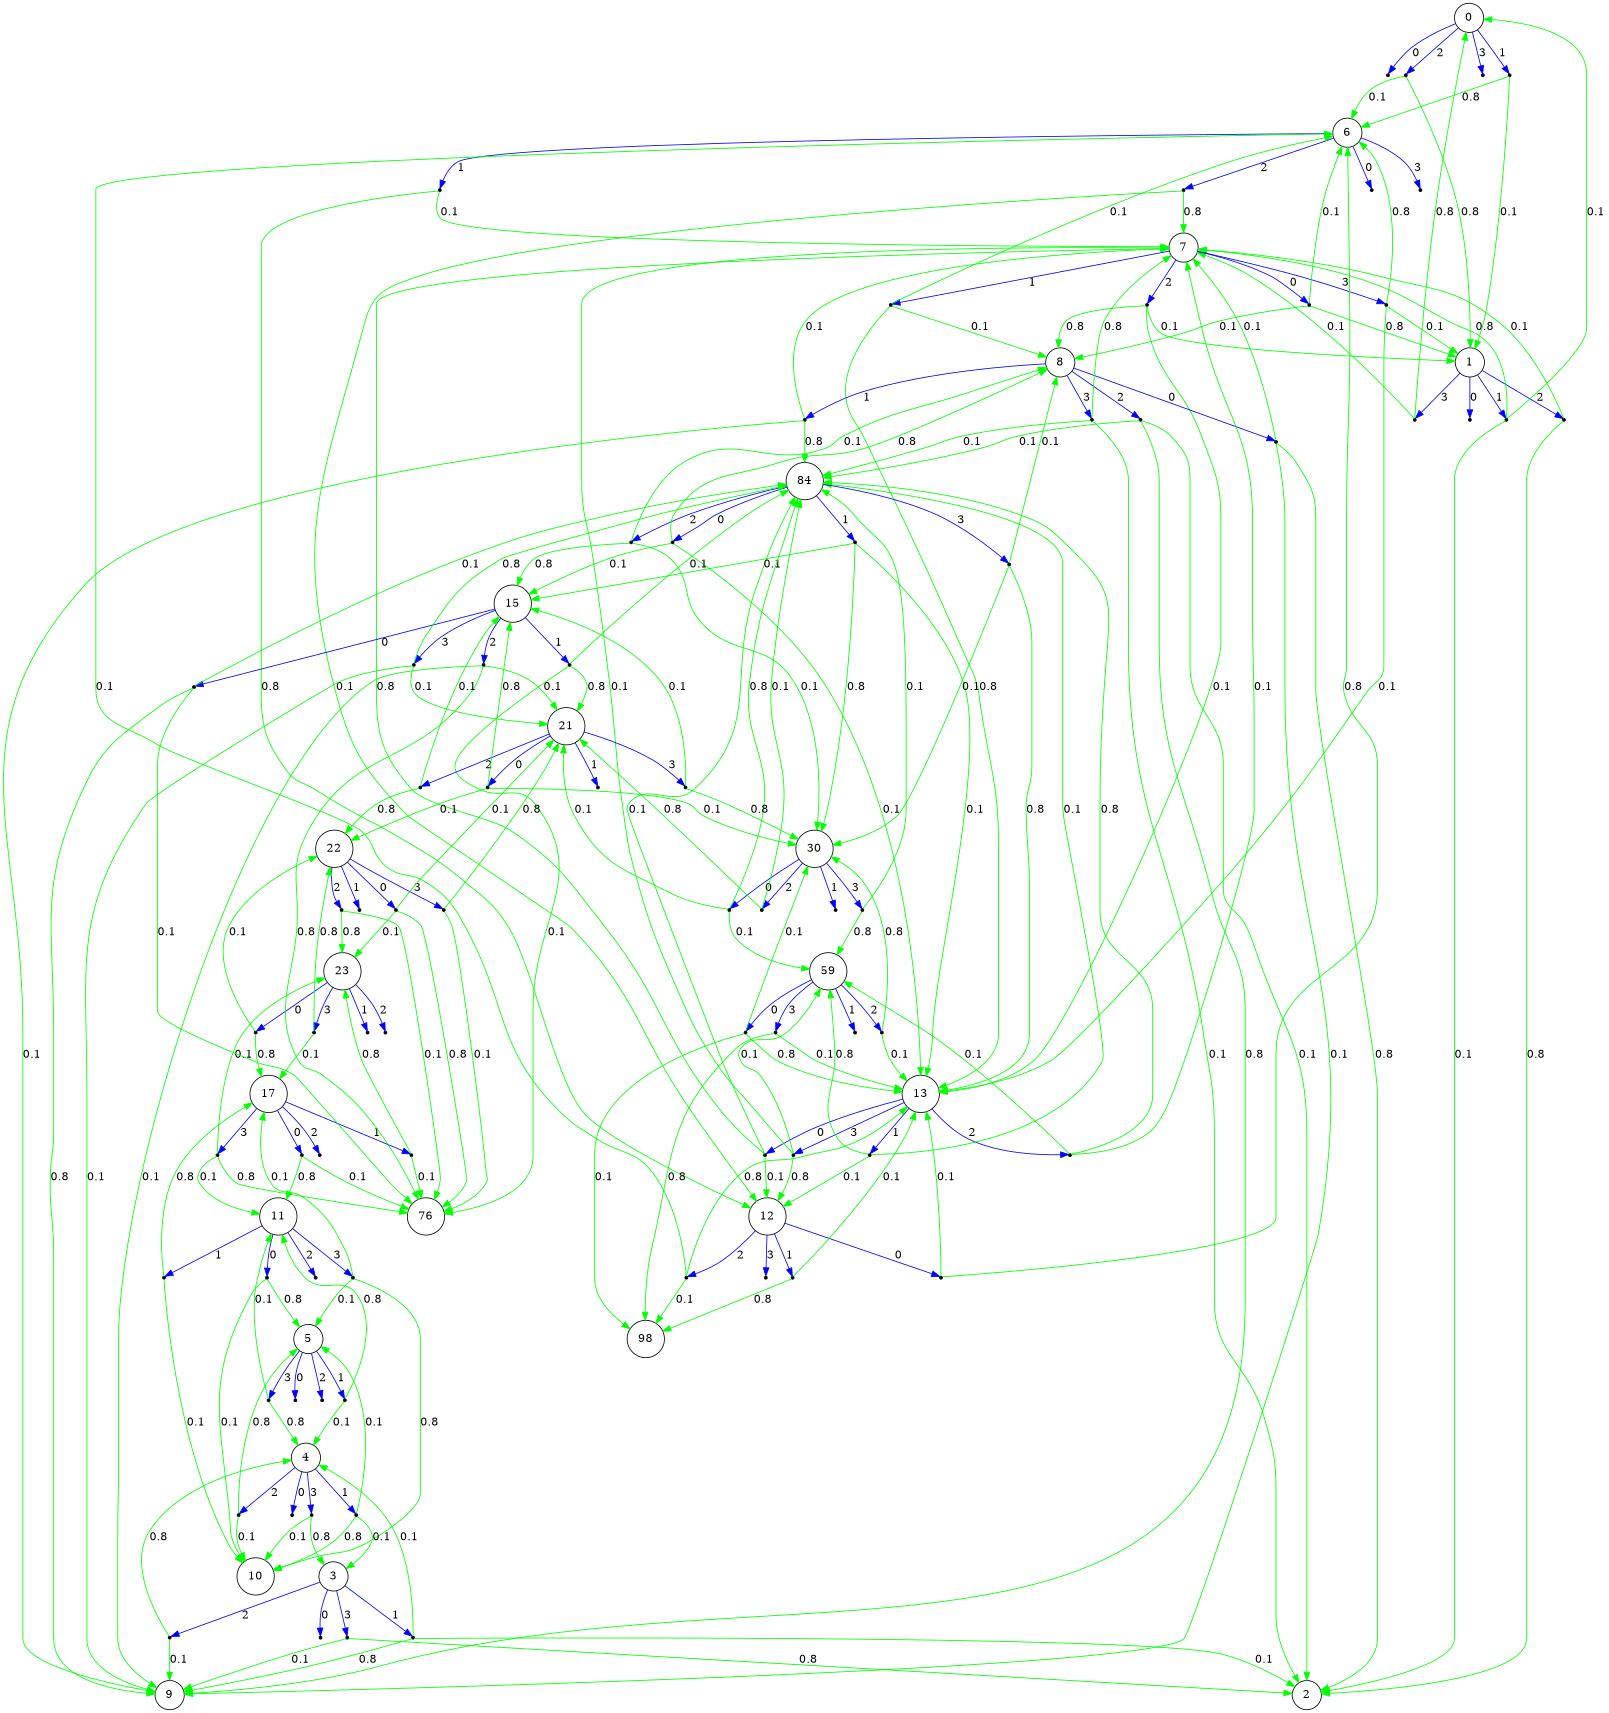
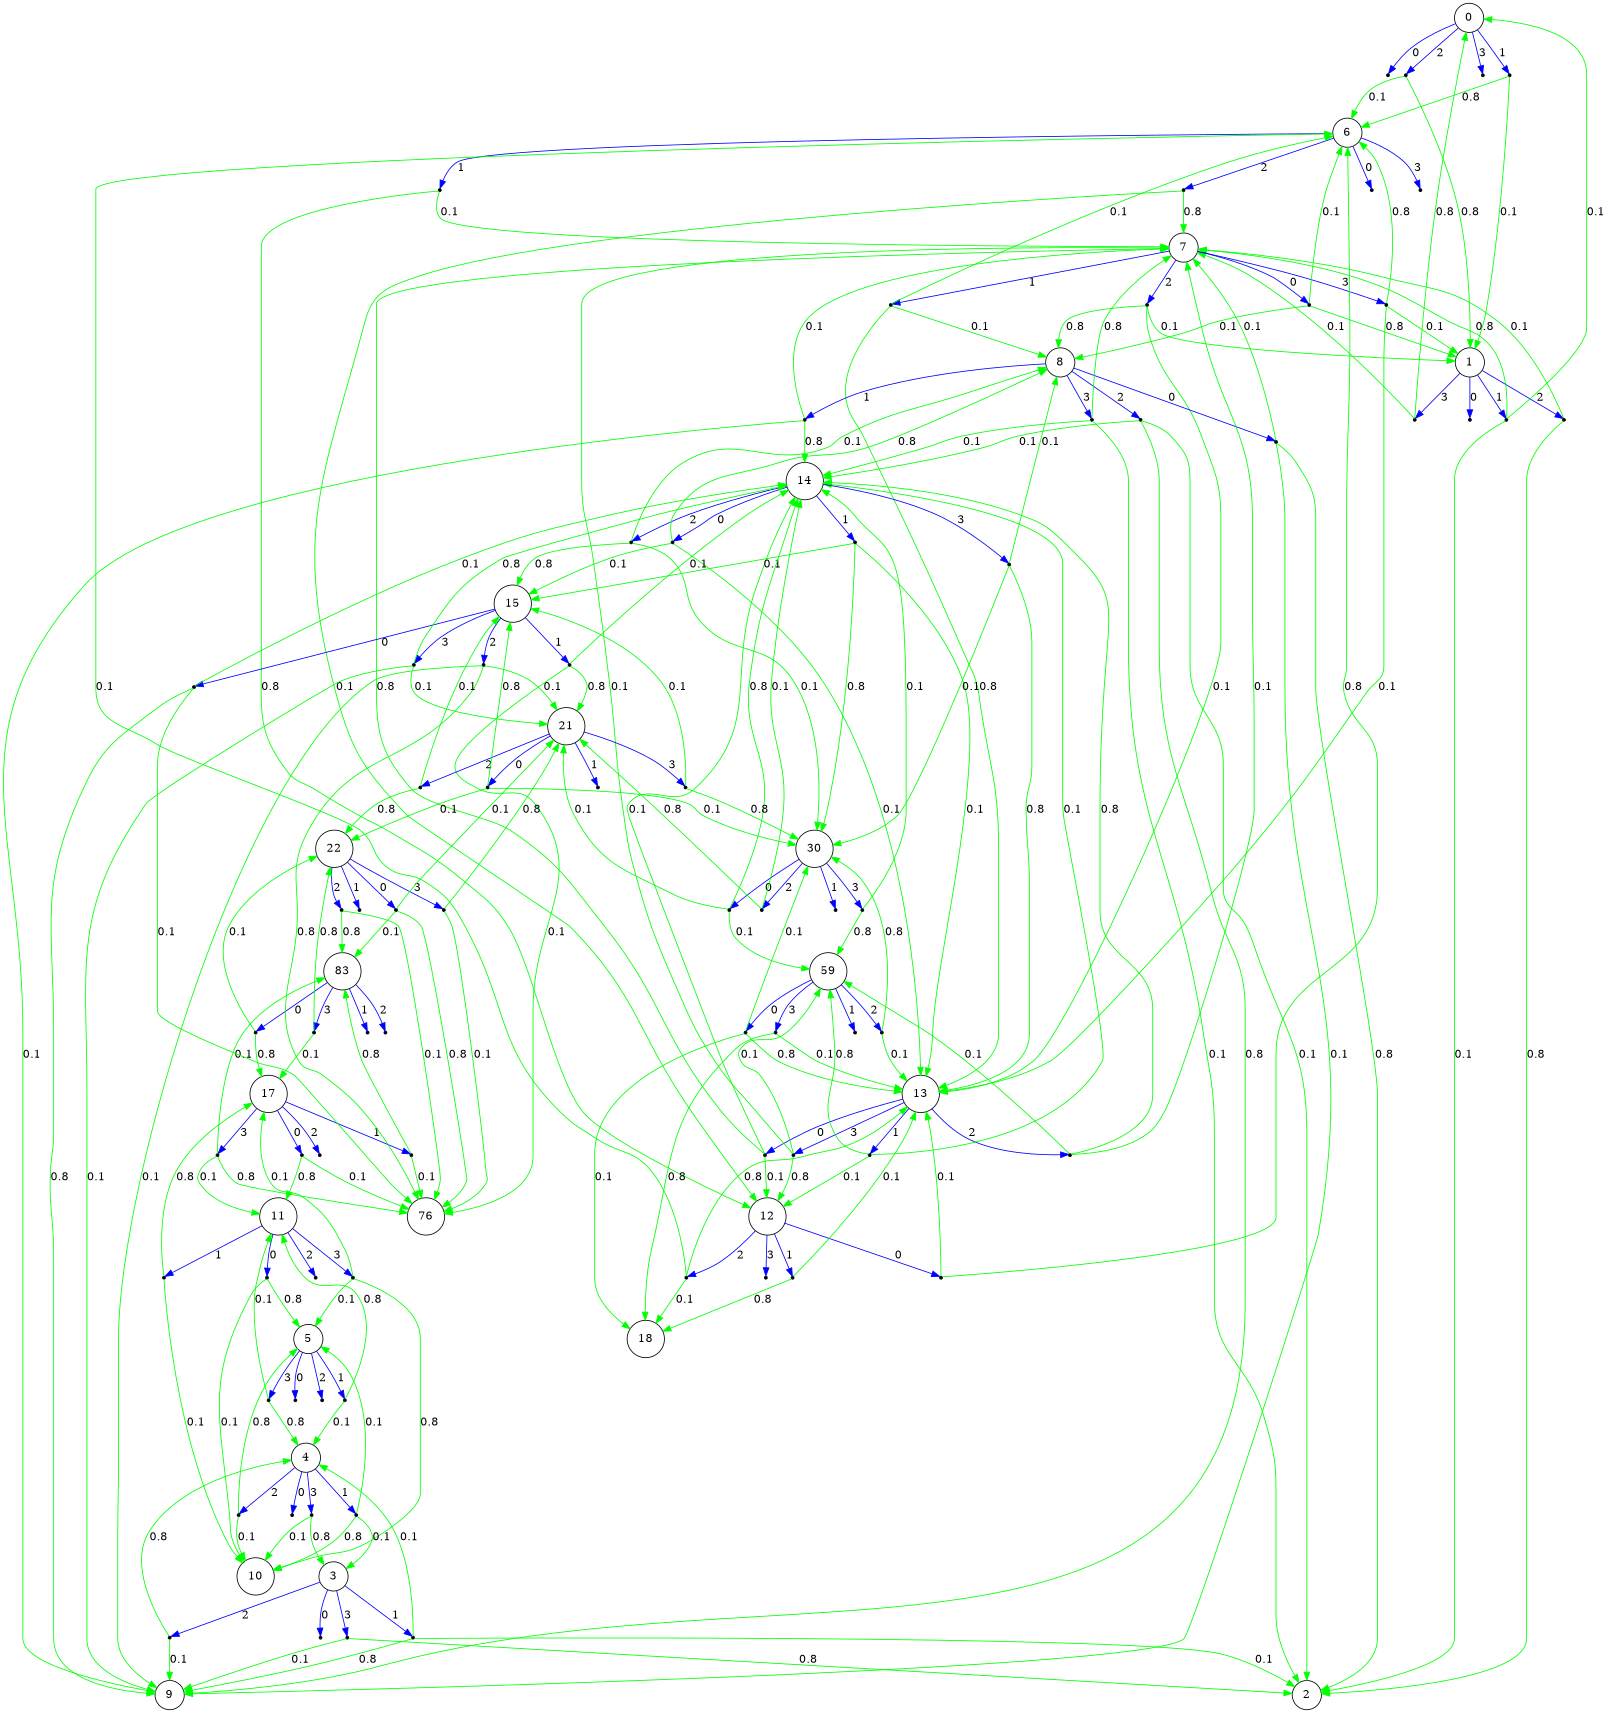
node "84": label "84" -> "14"
node "23": label "23" -> "83"
node "98": label "98" -> "18"
